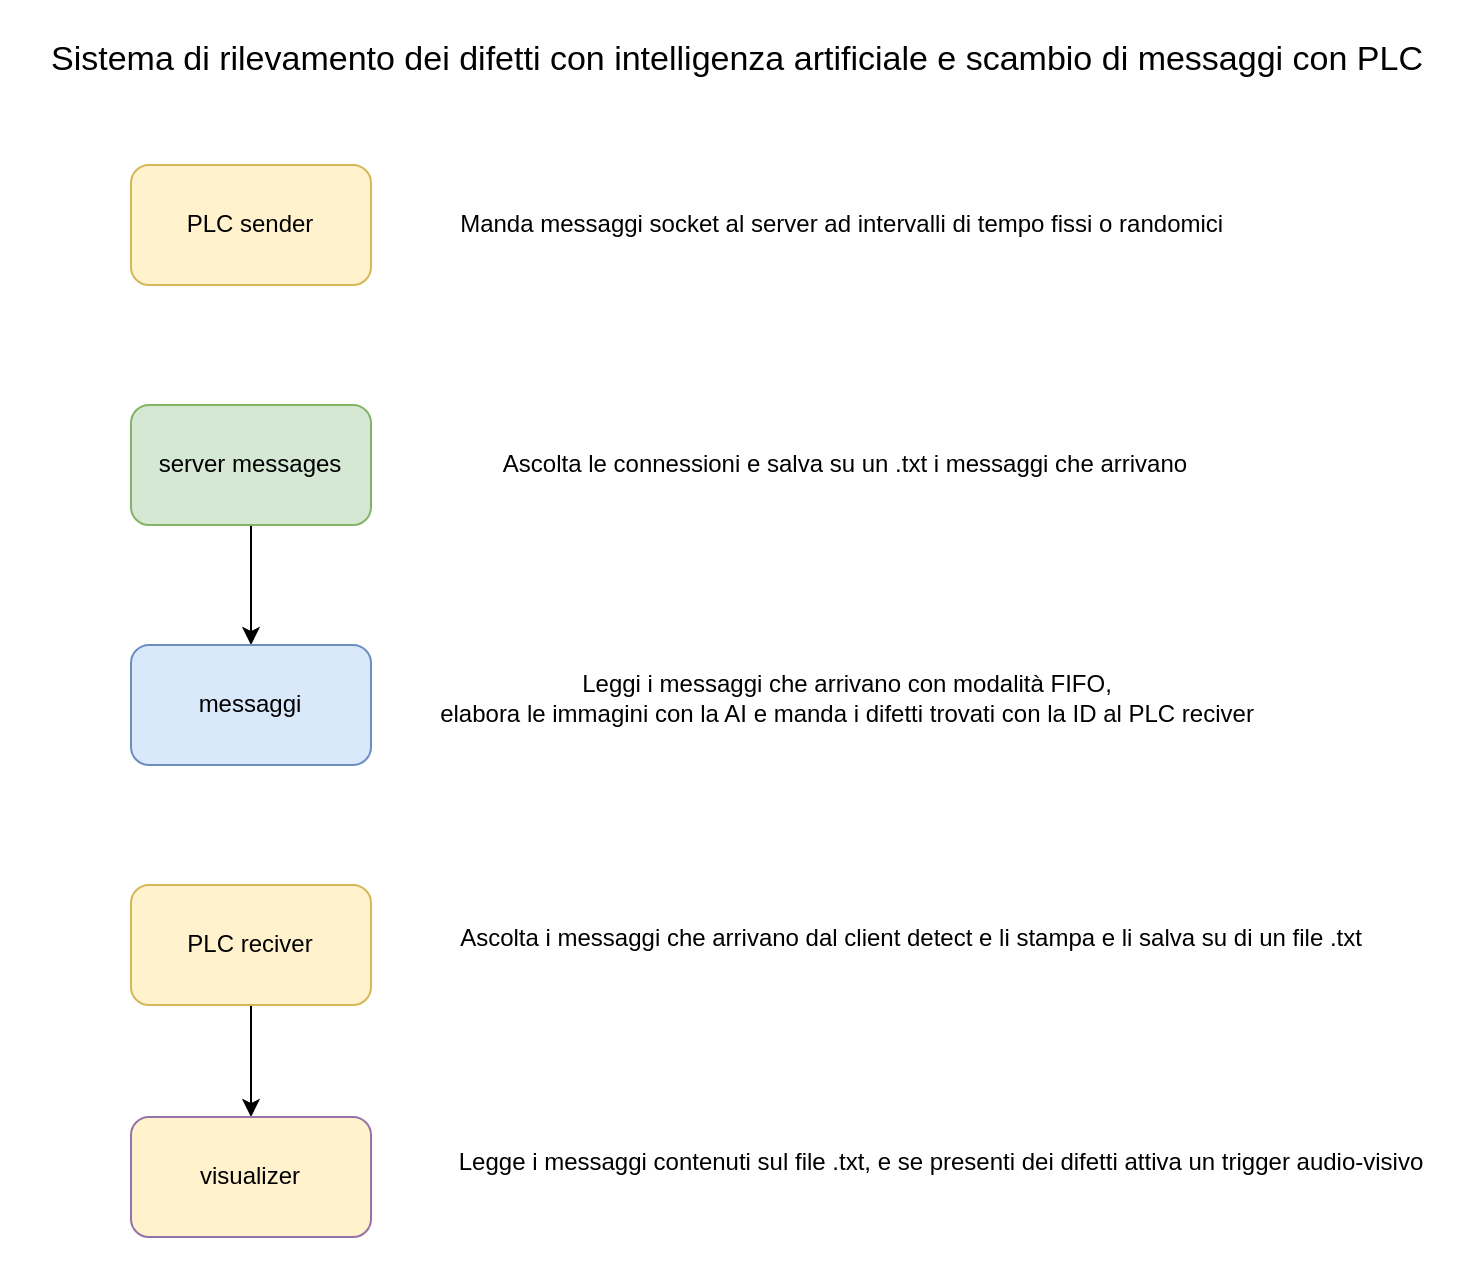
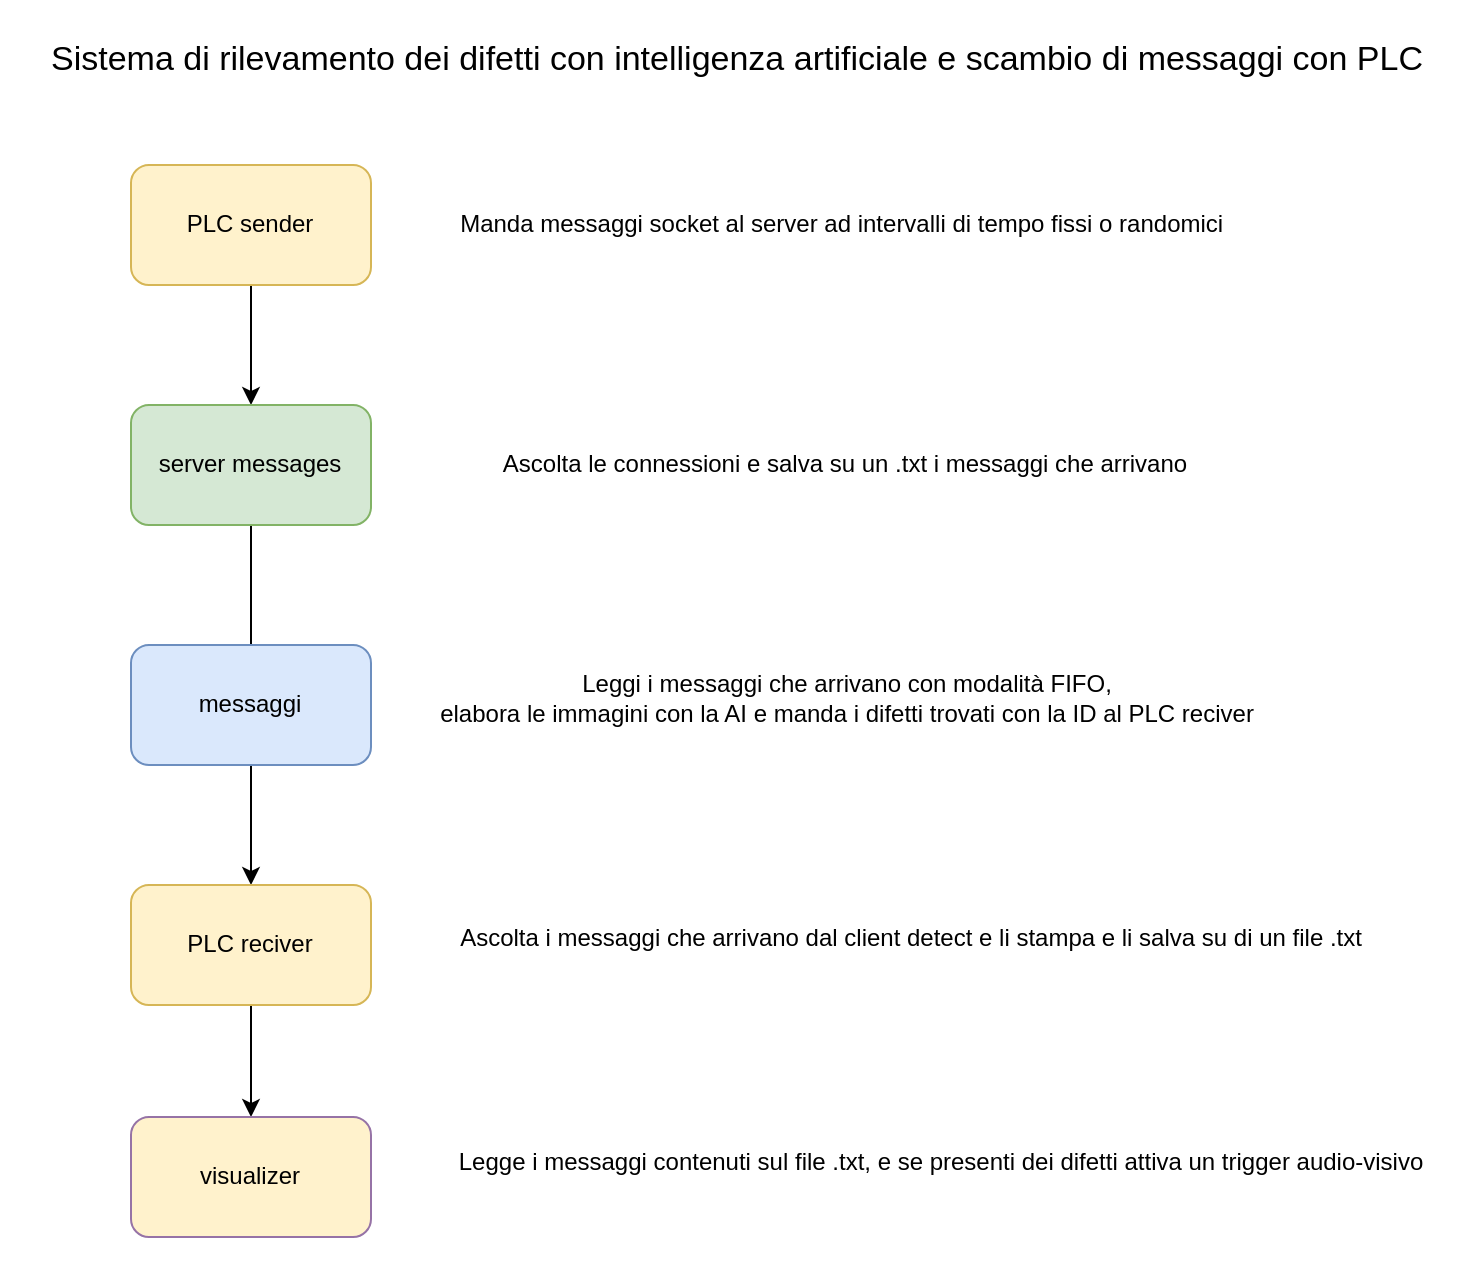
edge "PLC sender" -> "server messages": added
edge "server messages" -> "messaggi": arrowhead classic -> none
edge "messaggi" -> "PLC reciver": added
